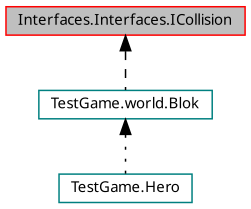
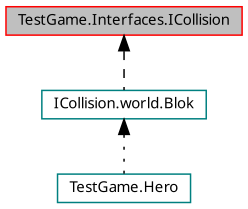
node "Interfaces.Interfaces.ICollision": label "Interfaces.Interfaces.ICollision" -> "TestGame.Interfaces.ICollision"
node "TestGame.world.Blok": label "TestGame.world.Blok" -> "ICollision.world.Blok"
